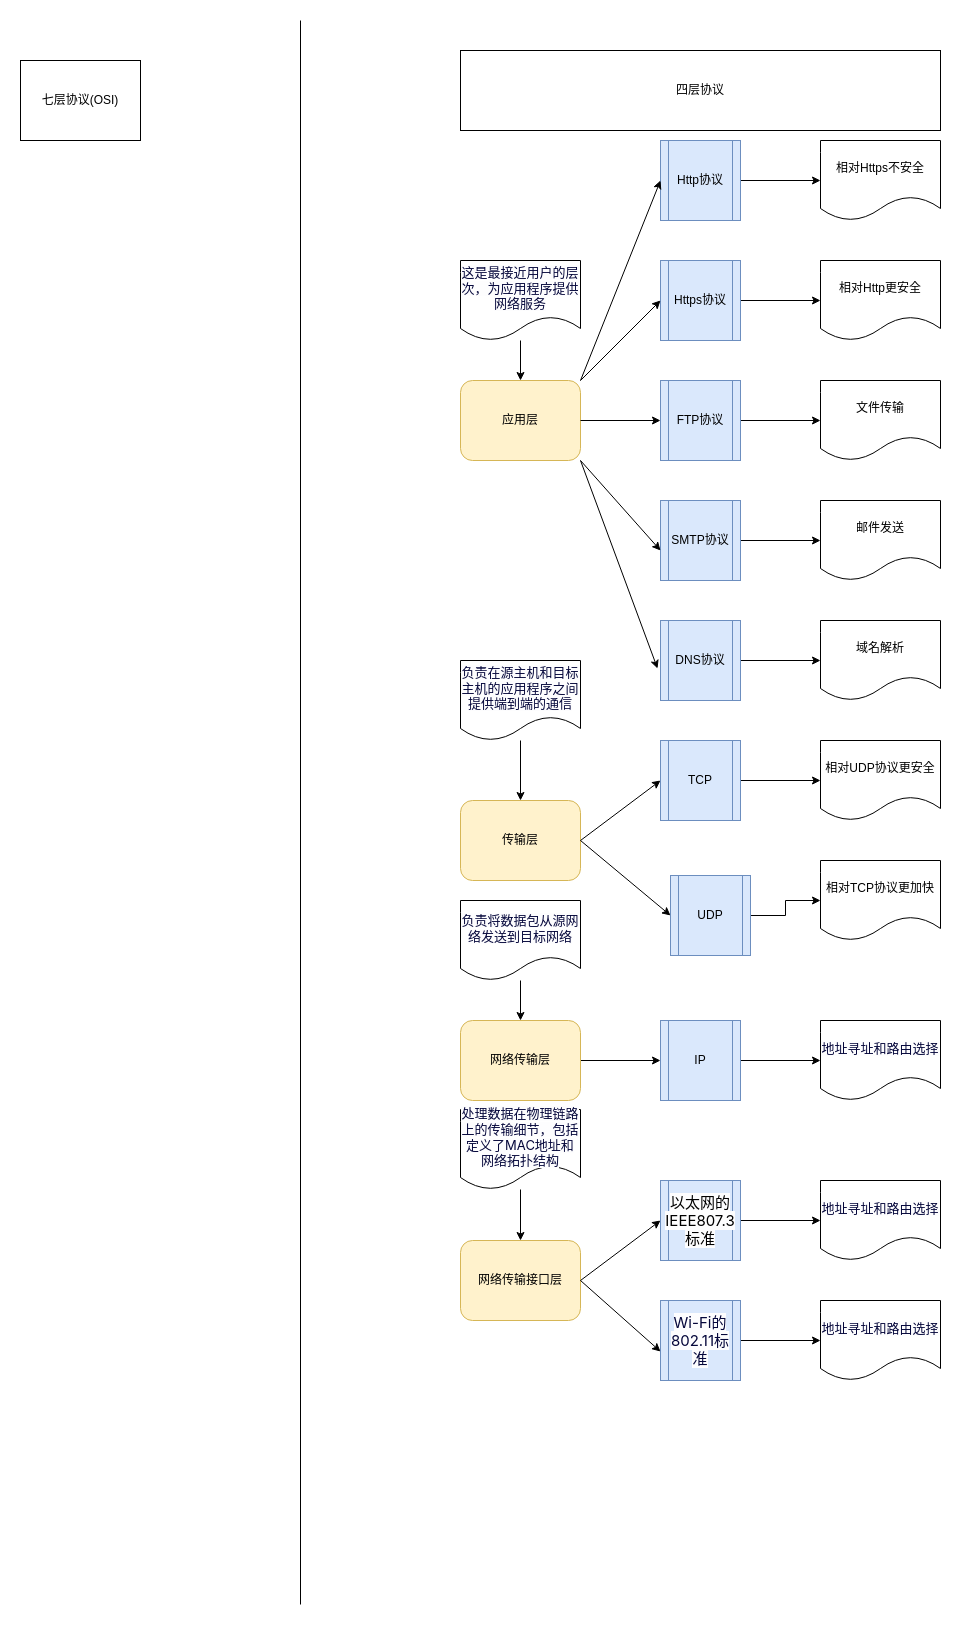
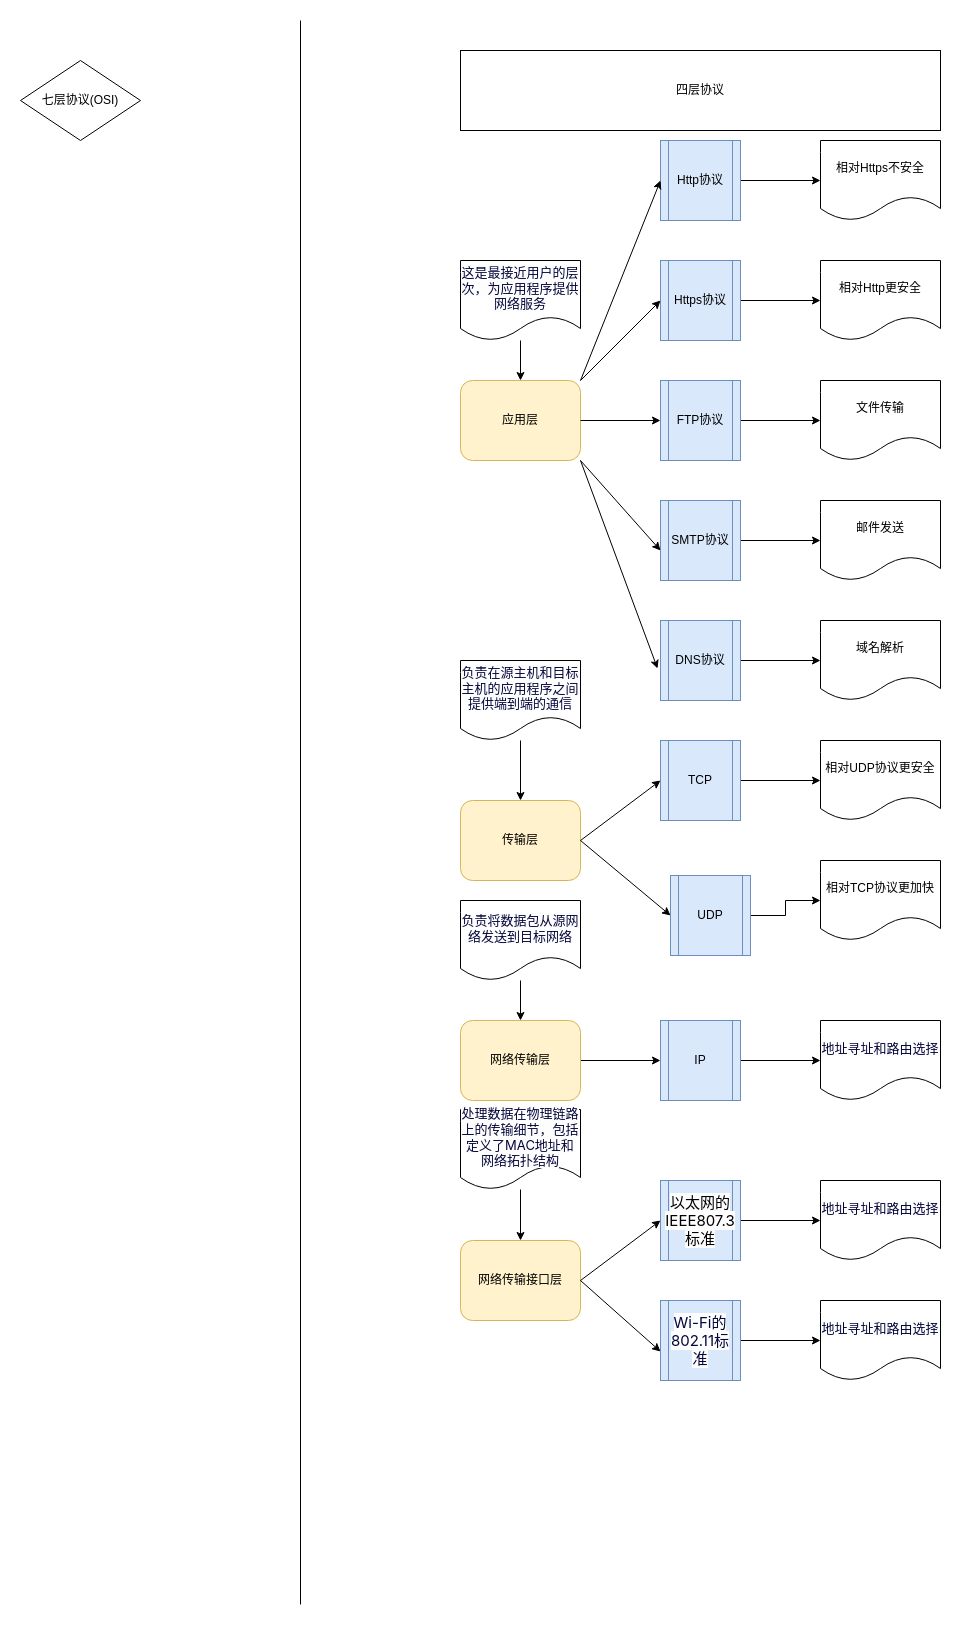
node "七层协议(OSI)": shape rectangle -> diamond
